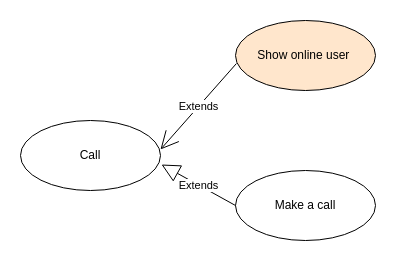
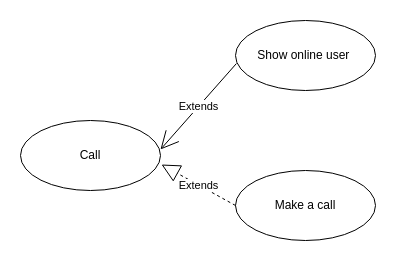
node "Show online user": fillcolor #ffe6cc -> #ffffff
edge "Make a call" -> "Call": style solid -> dashed
